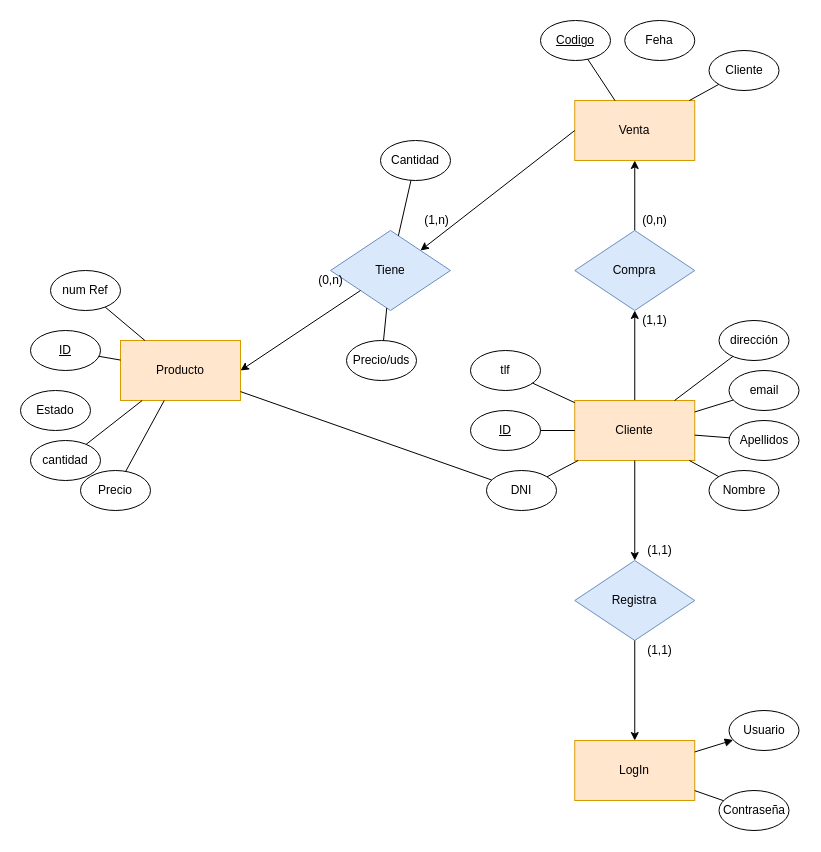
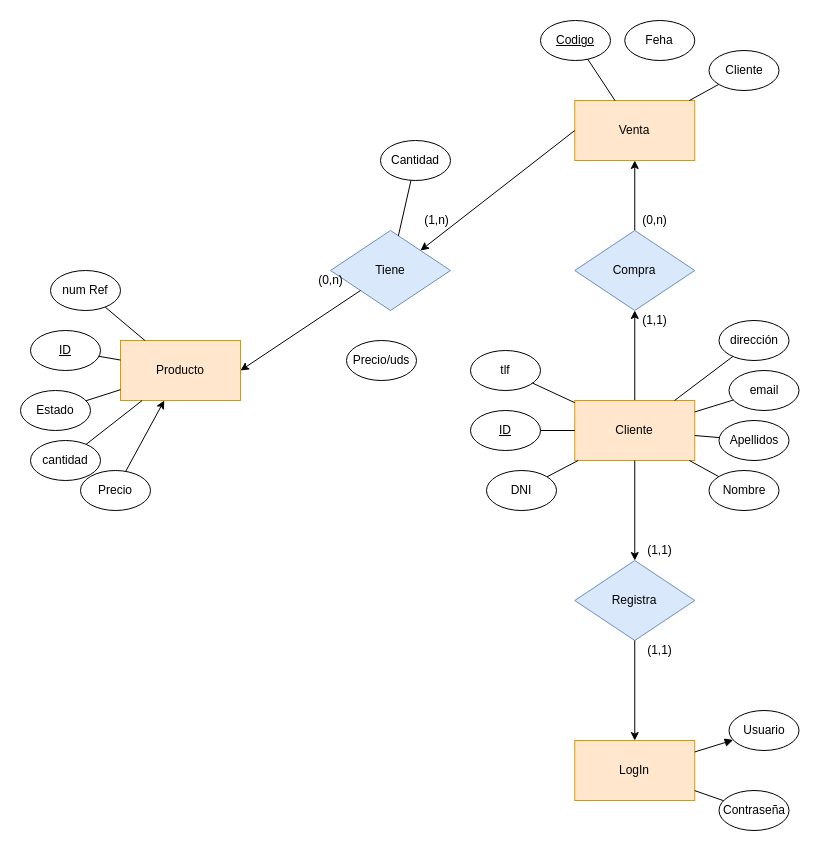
edge "Tiene" -- "Precio/uds": removed
edge "Producto" -- "Precio": arrowhead none -> classic
edge "Producto" -- "DNI": now "Producto" -- "Estado"
node "Apellidos": moved (764, 441) -> (754, 441)
